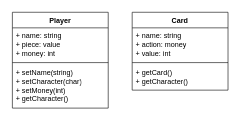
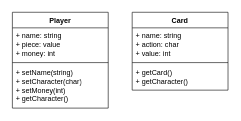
node "+ name: string + action: money + value: int": label "+ name: string + action: money + value: int" -> "+ name: string + action: char + value: int"
